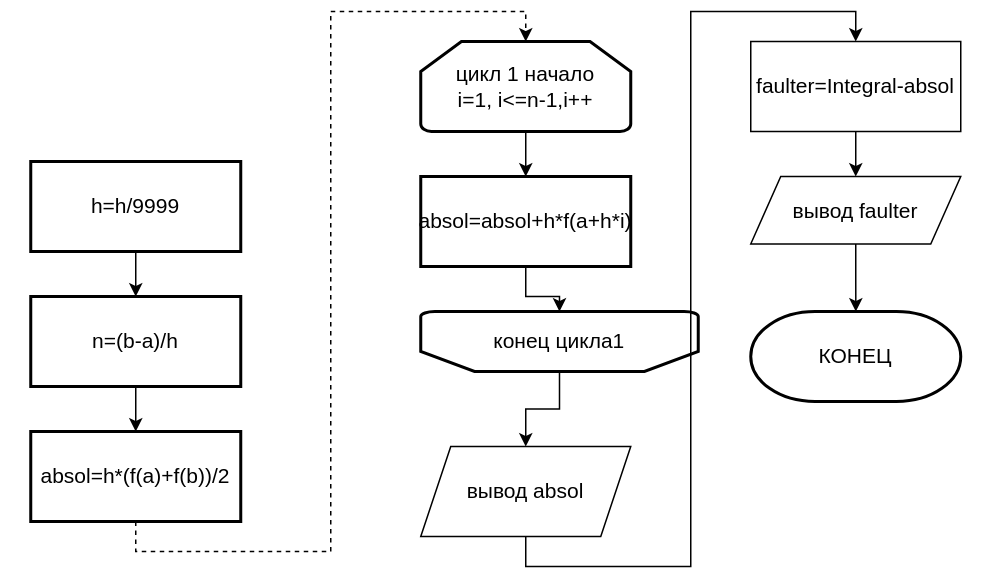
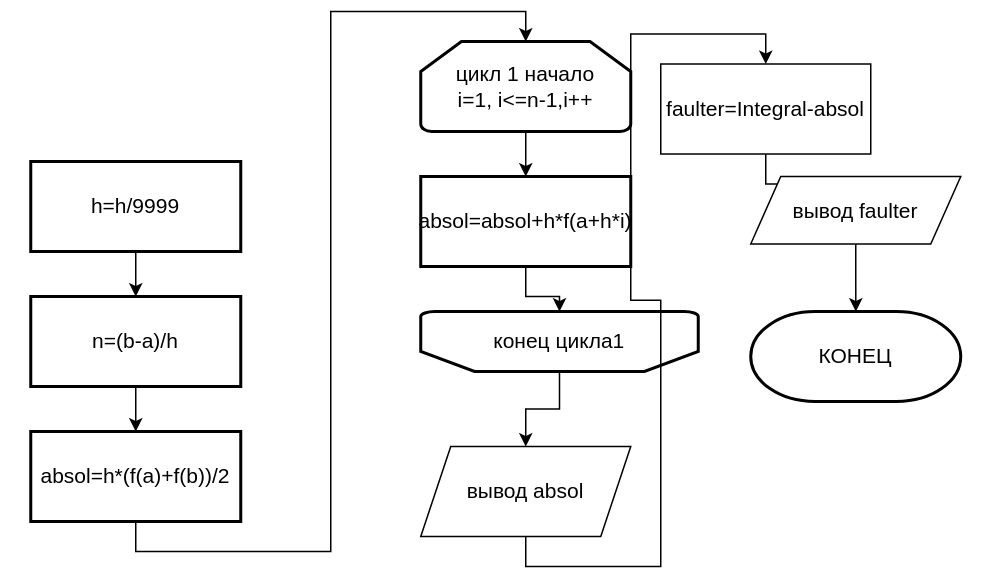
node "faulter=Integral-absol": moved (856, 86) -> (766, 109)
edge "absol=h*(f(a)+f(b))/2" -> "цикл 1 начало i=1, i<=n-1,i++": style dashed -> solid
